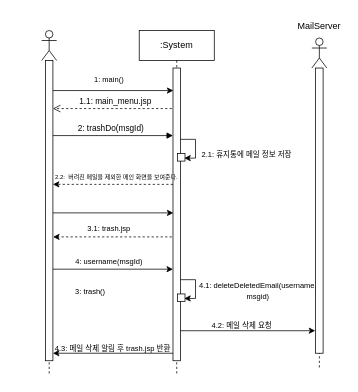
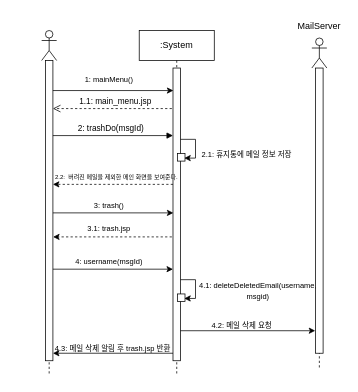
node "1: main()": label "1: main()" -> "1: mainMenu()"
node "3: trash()": moved (90, 291) -> (109, 205)
